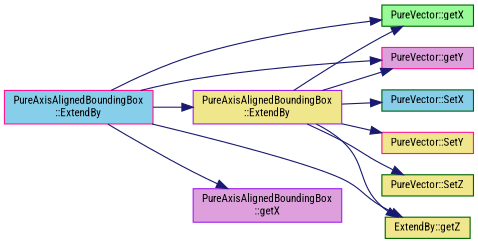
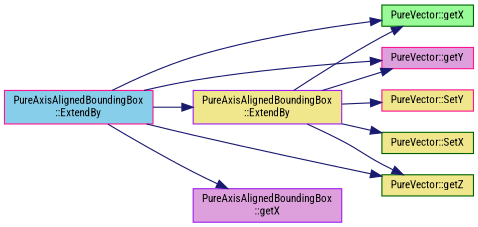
node "PureVector::SetX": fillcolor skyblue -> khaki
node "PureVector::SetZ": removed
node "ExtendBy::getZ": label "ExtendBy::getZ" -> "PureVector::getZ"
